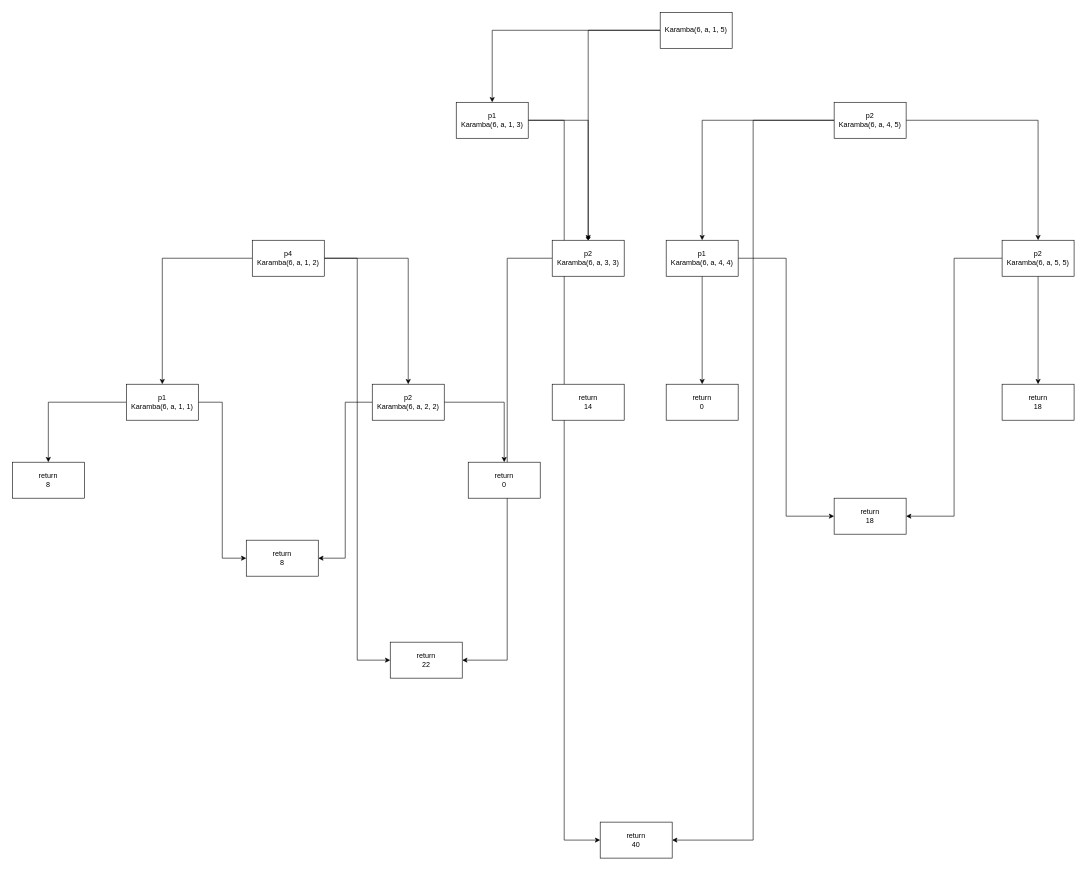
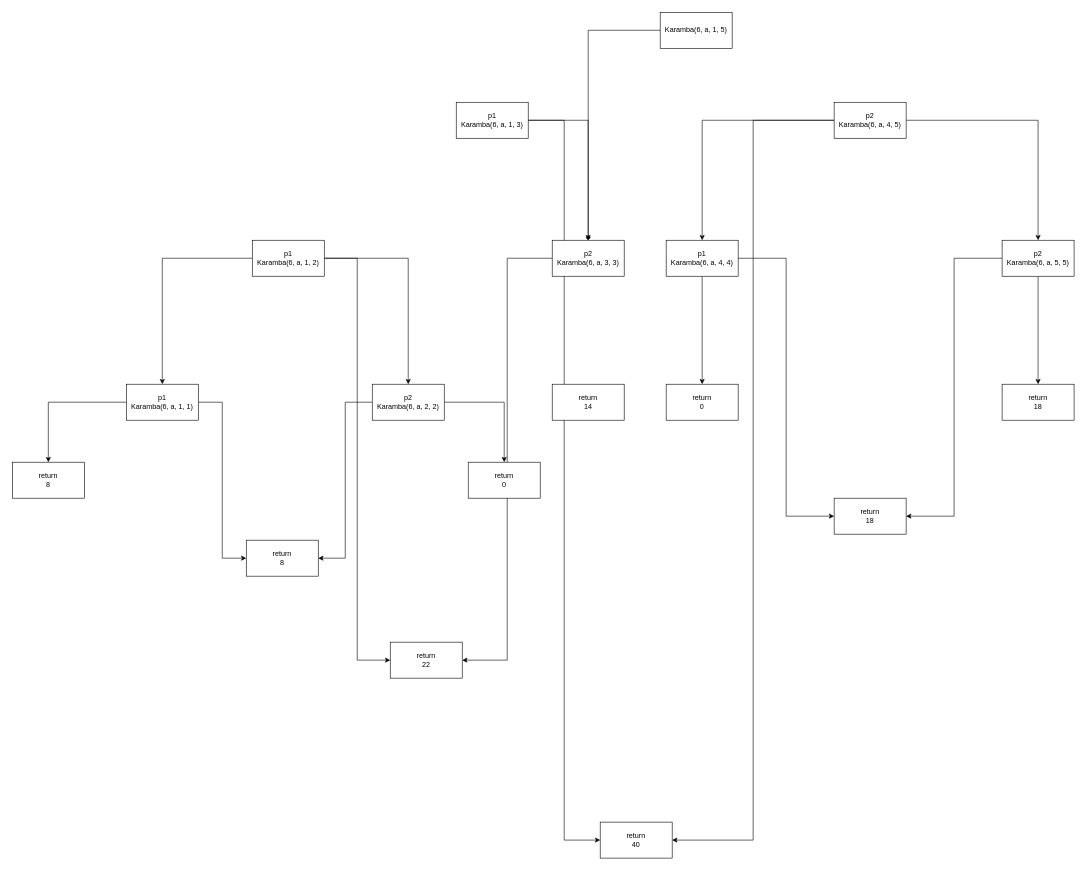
edge "Karamba(6, a, 1, 5)" -> "p1 Karamba(6, a, 1, 3)": removed
node "p4 Karamba(6, a, 1, 2)": label "p4 Karamba(6, a, 1, 2)" -> "p1 Karamba(6, a, 1, 2)"
